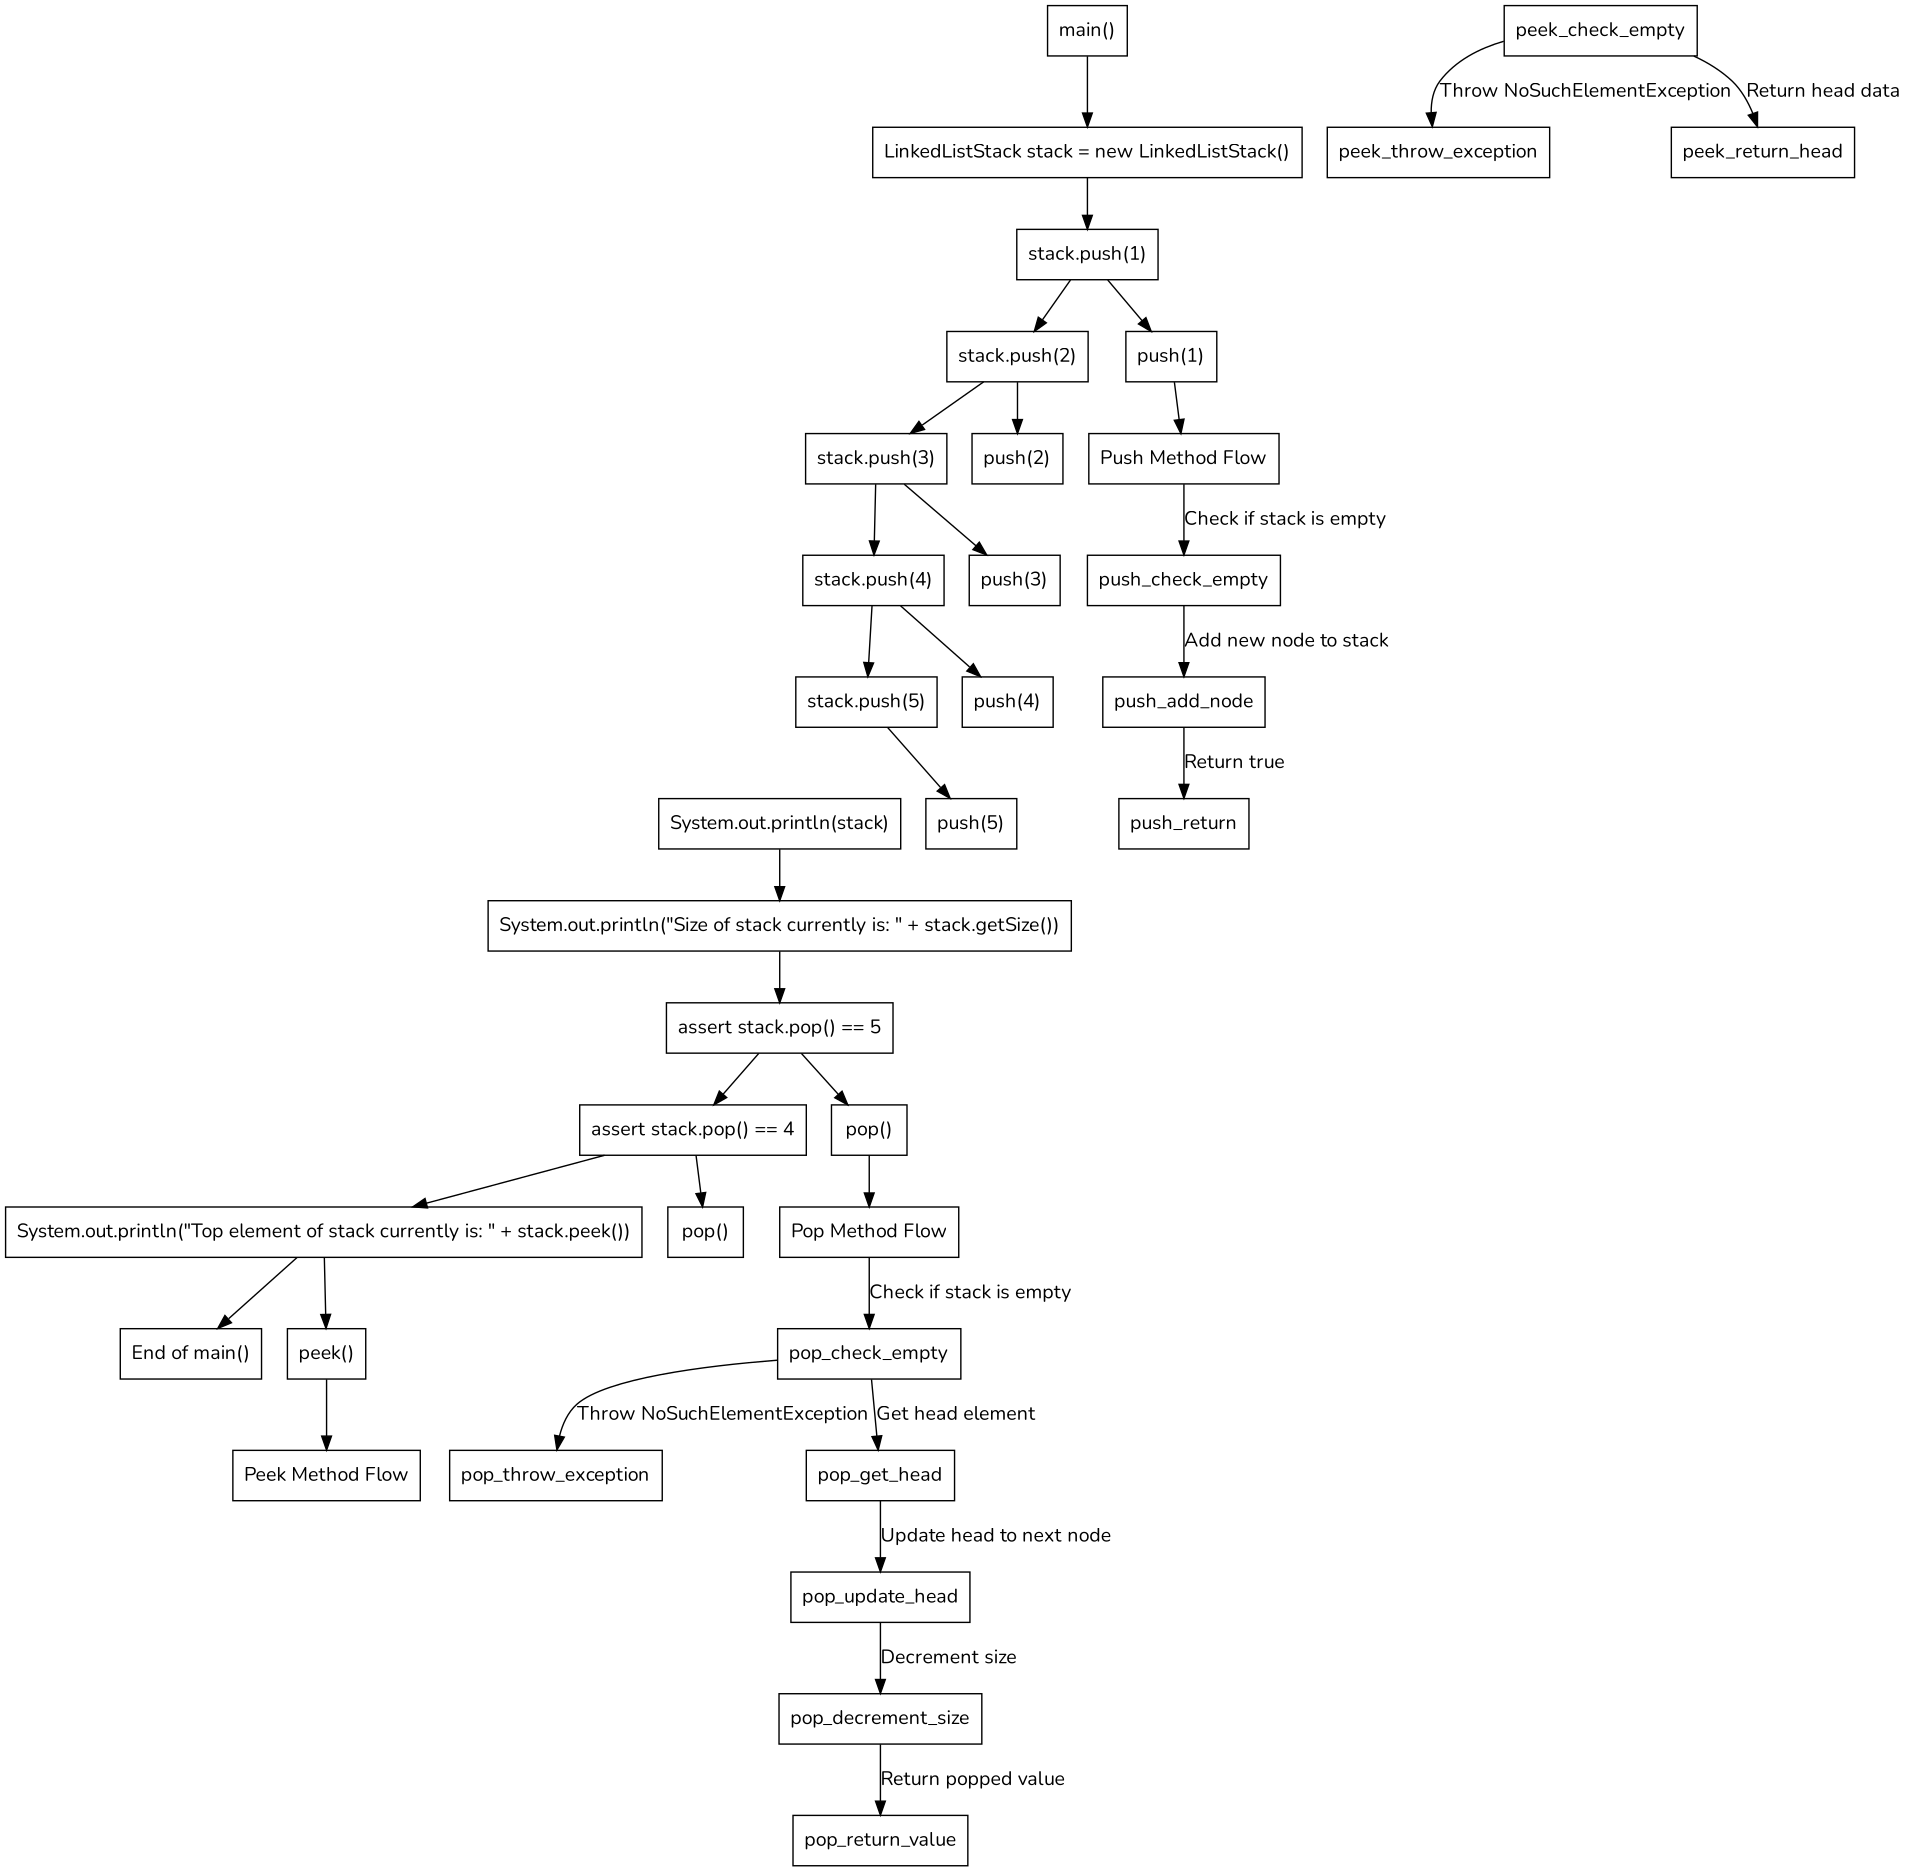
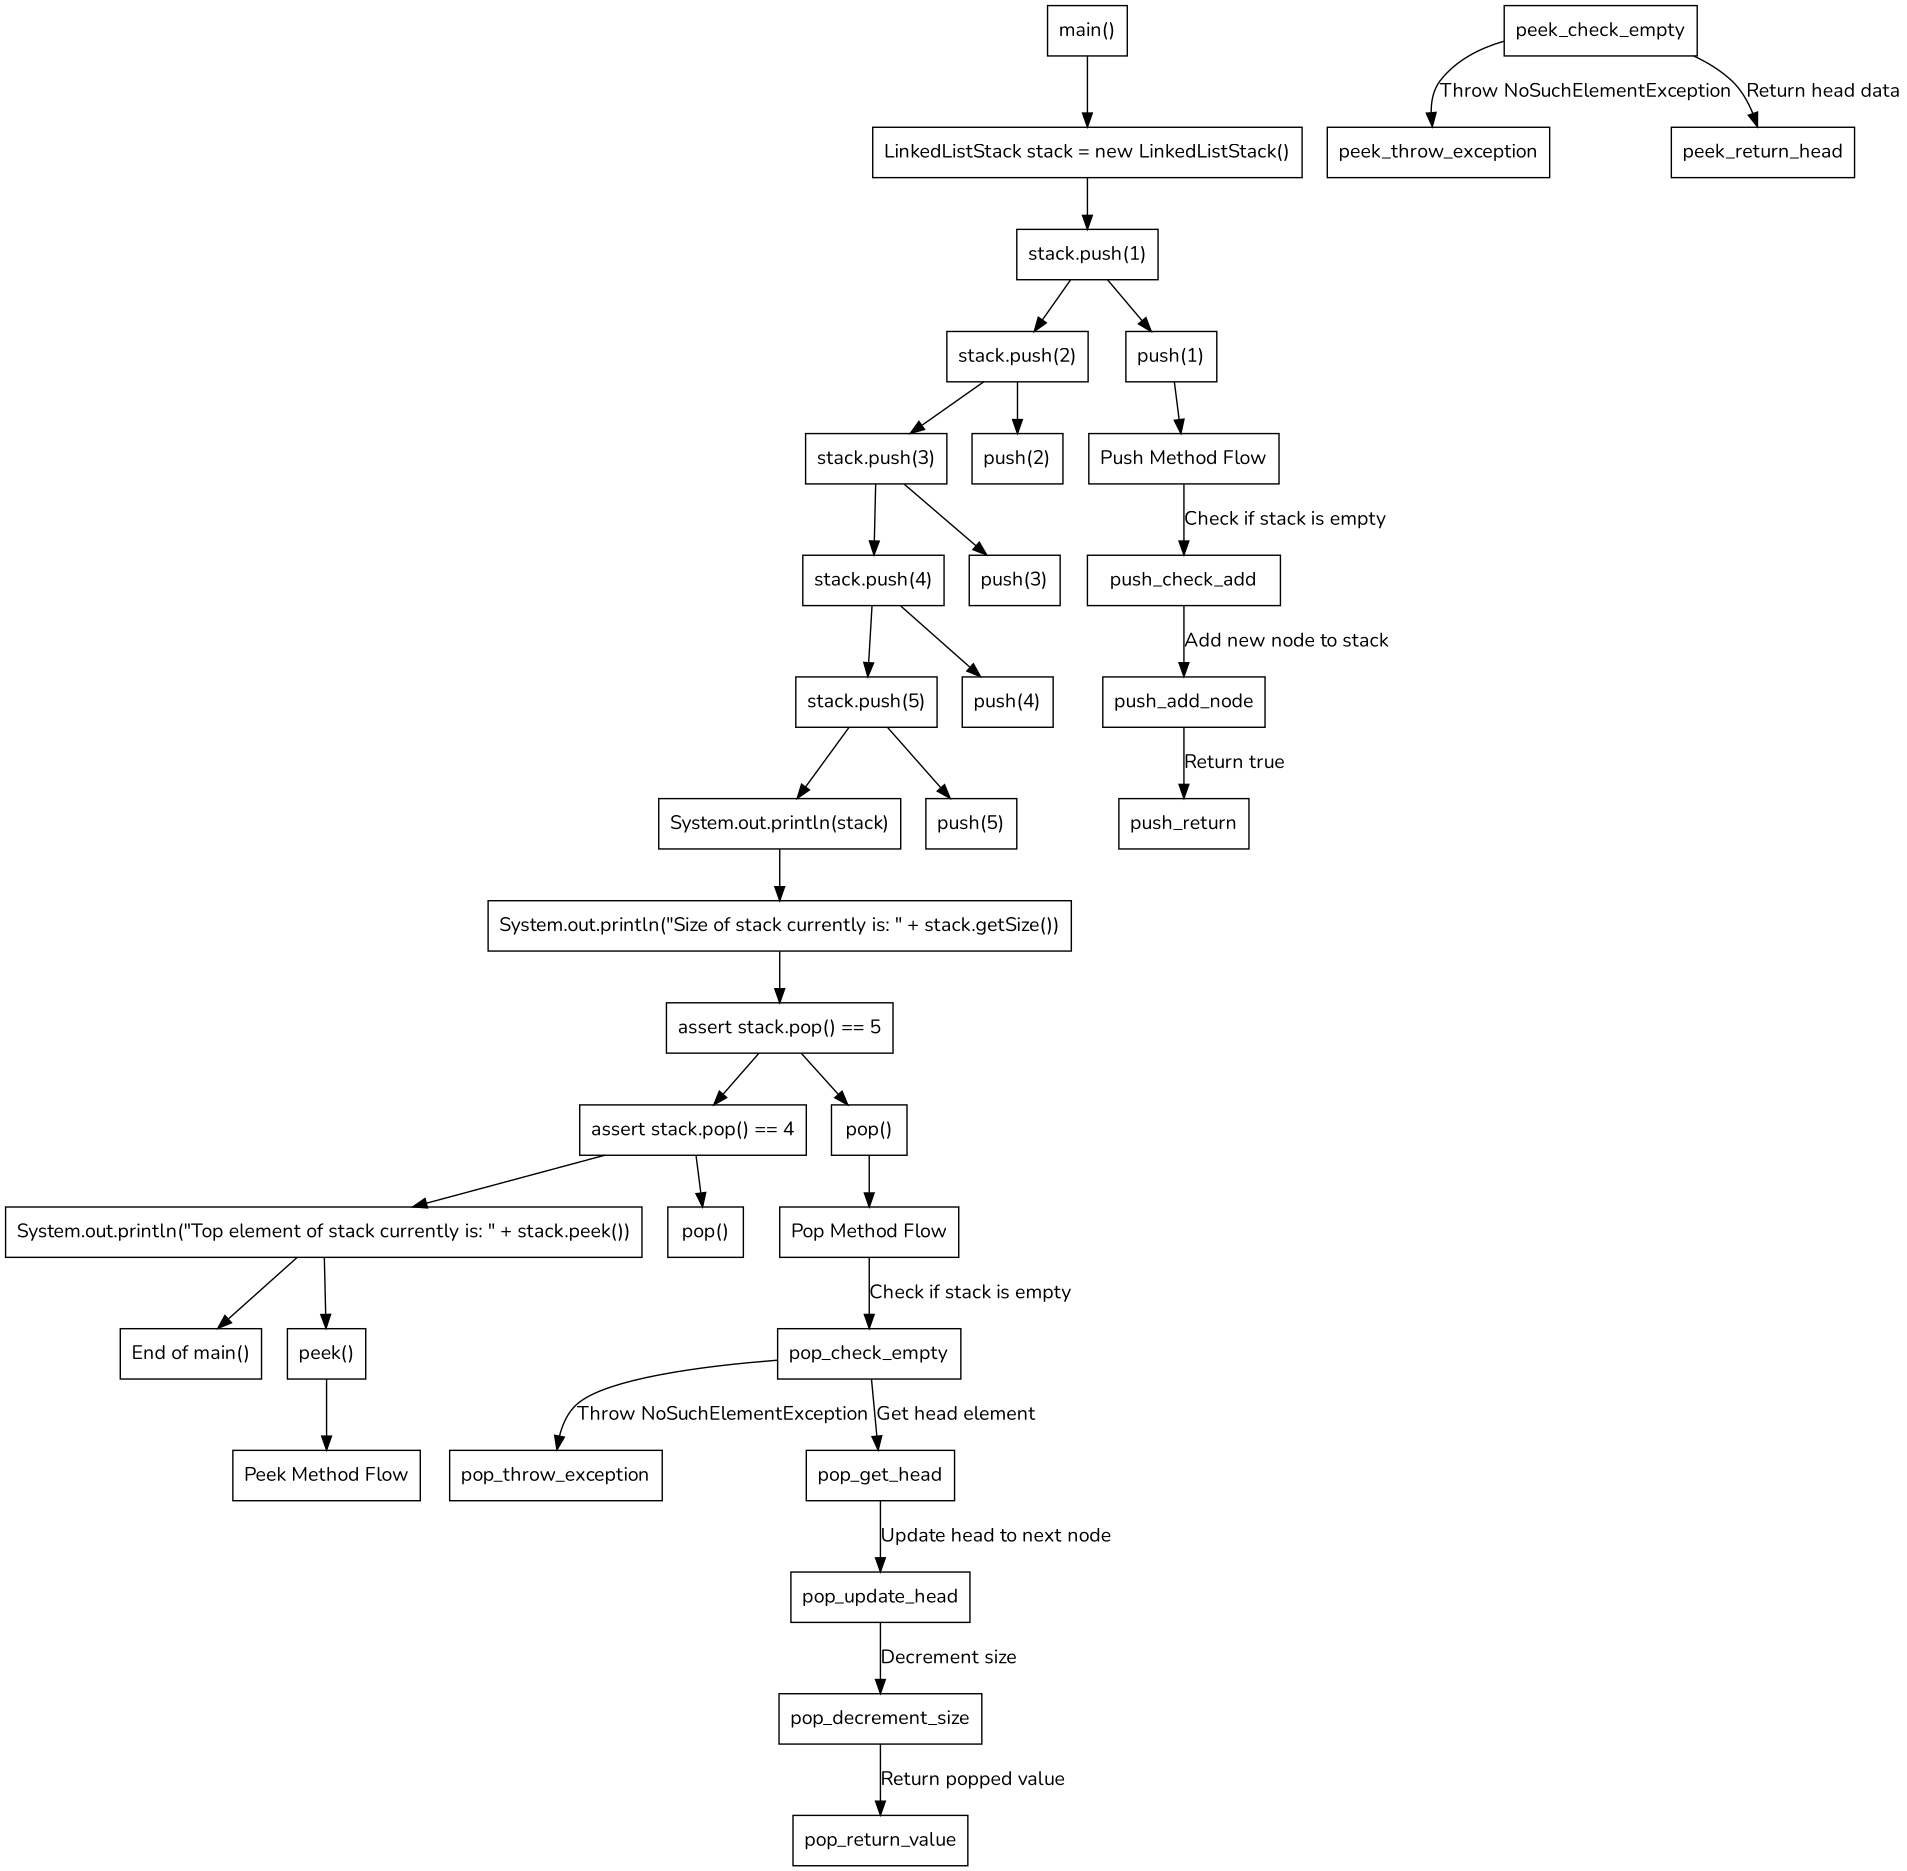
node "push_check_empty": label "push_check_empty" -> "push_check_add"
edge "stack.push(5)" -> "System.out.println(stack)": added
